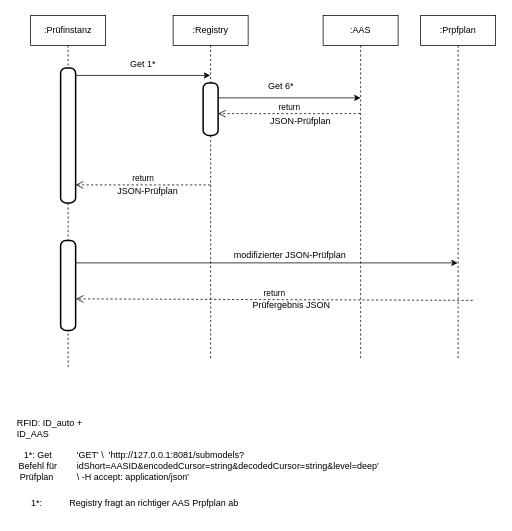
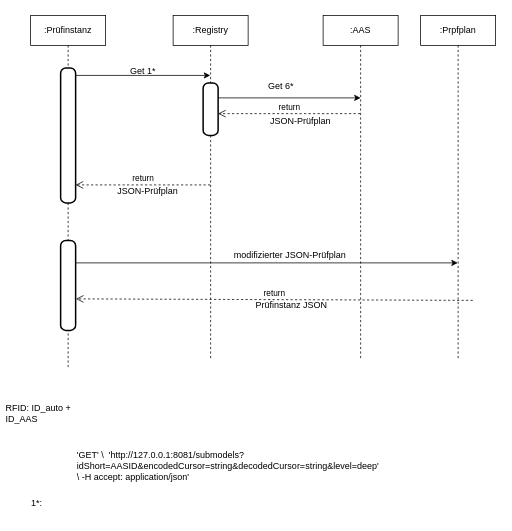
node "Get 1*": moved (143, 64) -> (143, 72)
node "Prüfergebnis JSON": label "Prüfergebnis JSON" -> "Prüfinstanz JSON"
node "RFID: ID_auto + ID_AAS": moved (64, 429) -> (53, 414)
node "1*: Get Befehl für Prüfplan": removed
node "Registry fragt an richtiger AAS Prpfplan ab": removed
